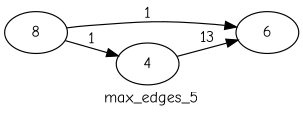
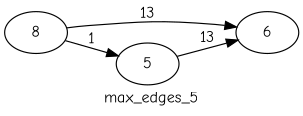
edge "8" -> "6": label "1" -> "13"
node "4": label "4" -> "5"
